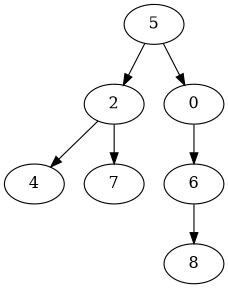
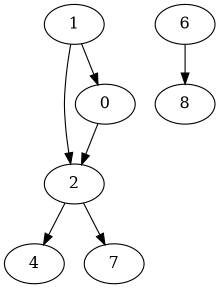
node "5": label "5" -> "1"
edge "0" -> "6": now "0" -> "2"
